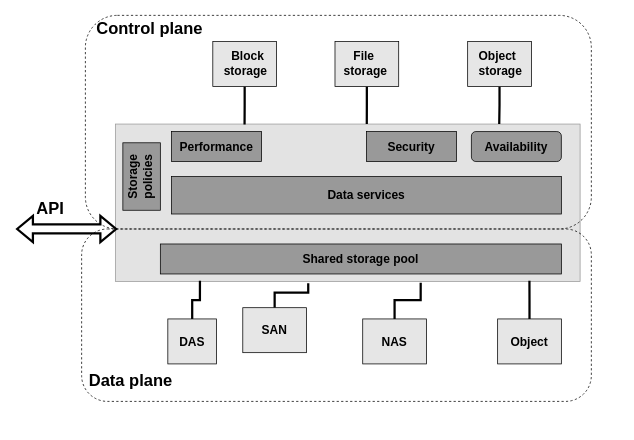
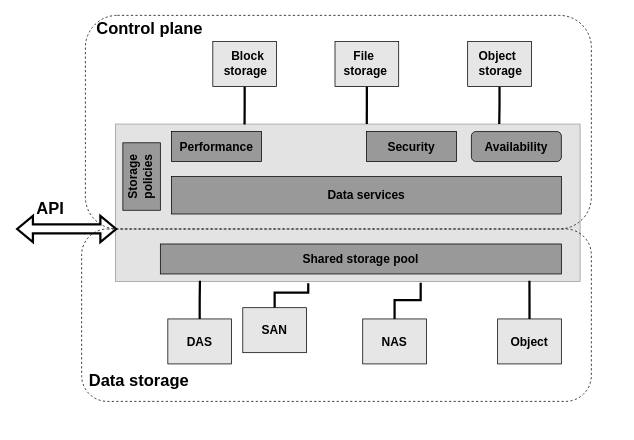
node "DAS": size 49x45 -> 64x45
node "Data plane": label "Data plane" -> "Data storage"
